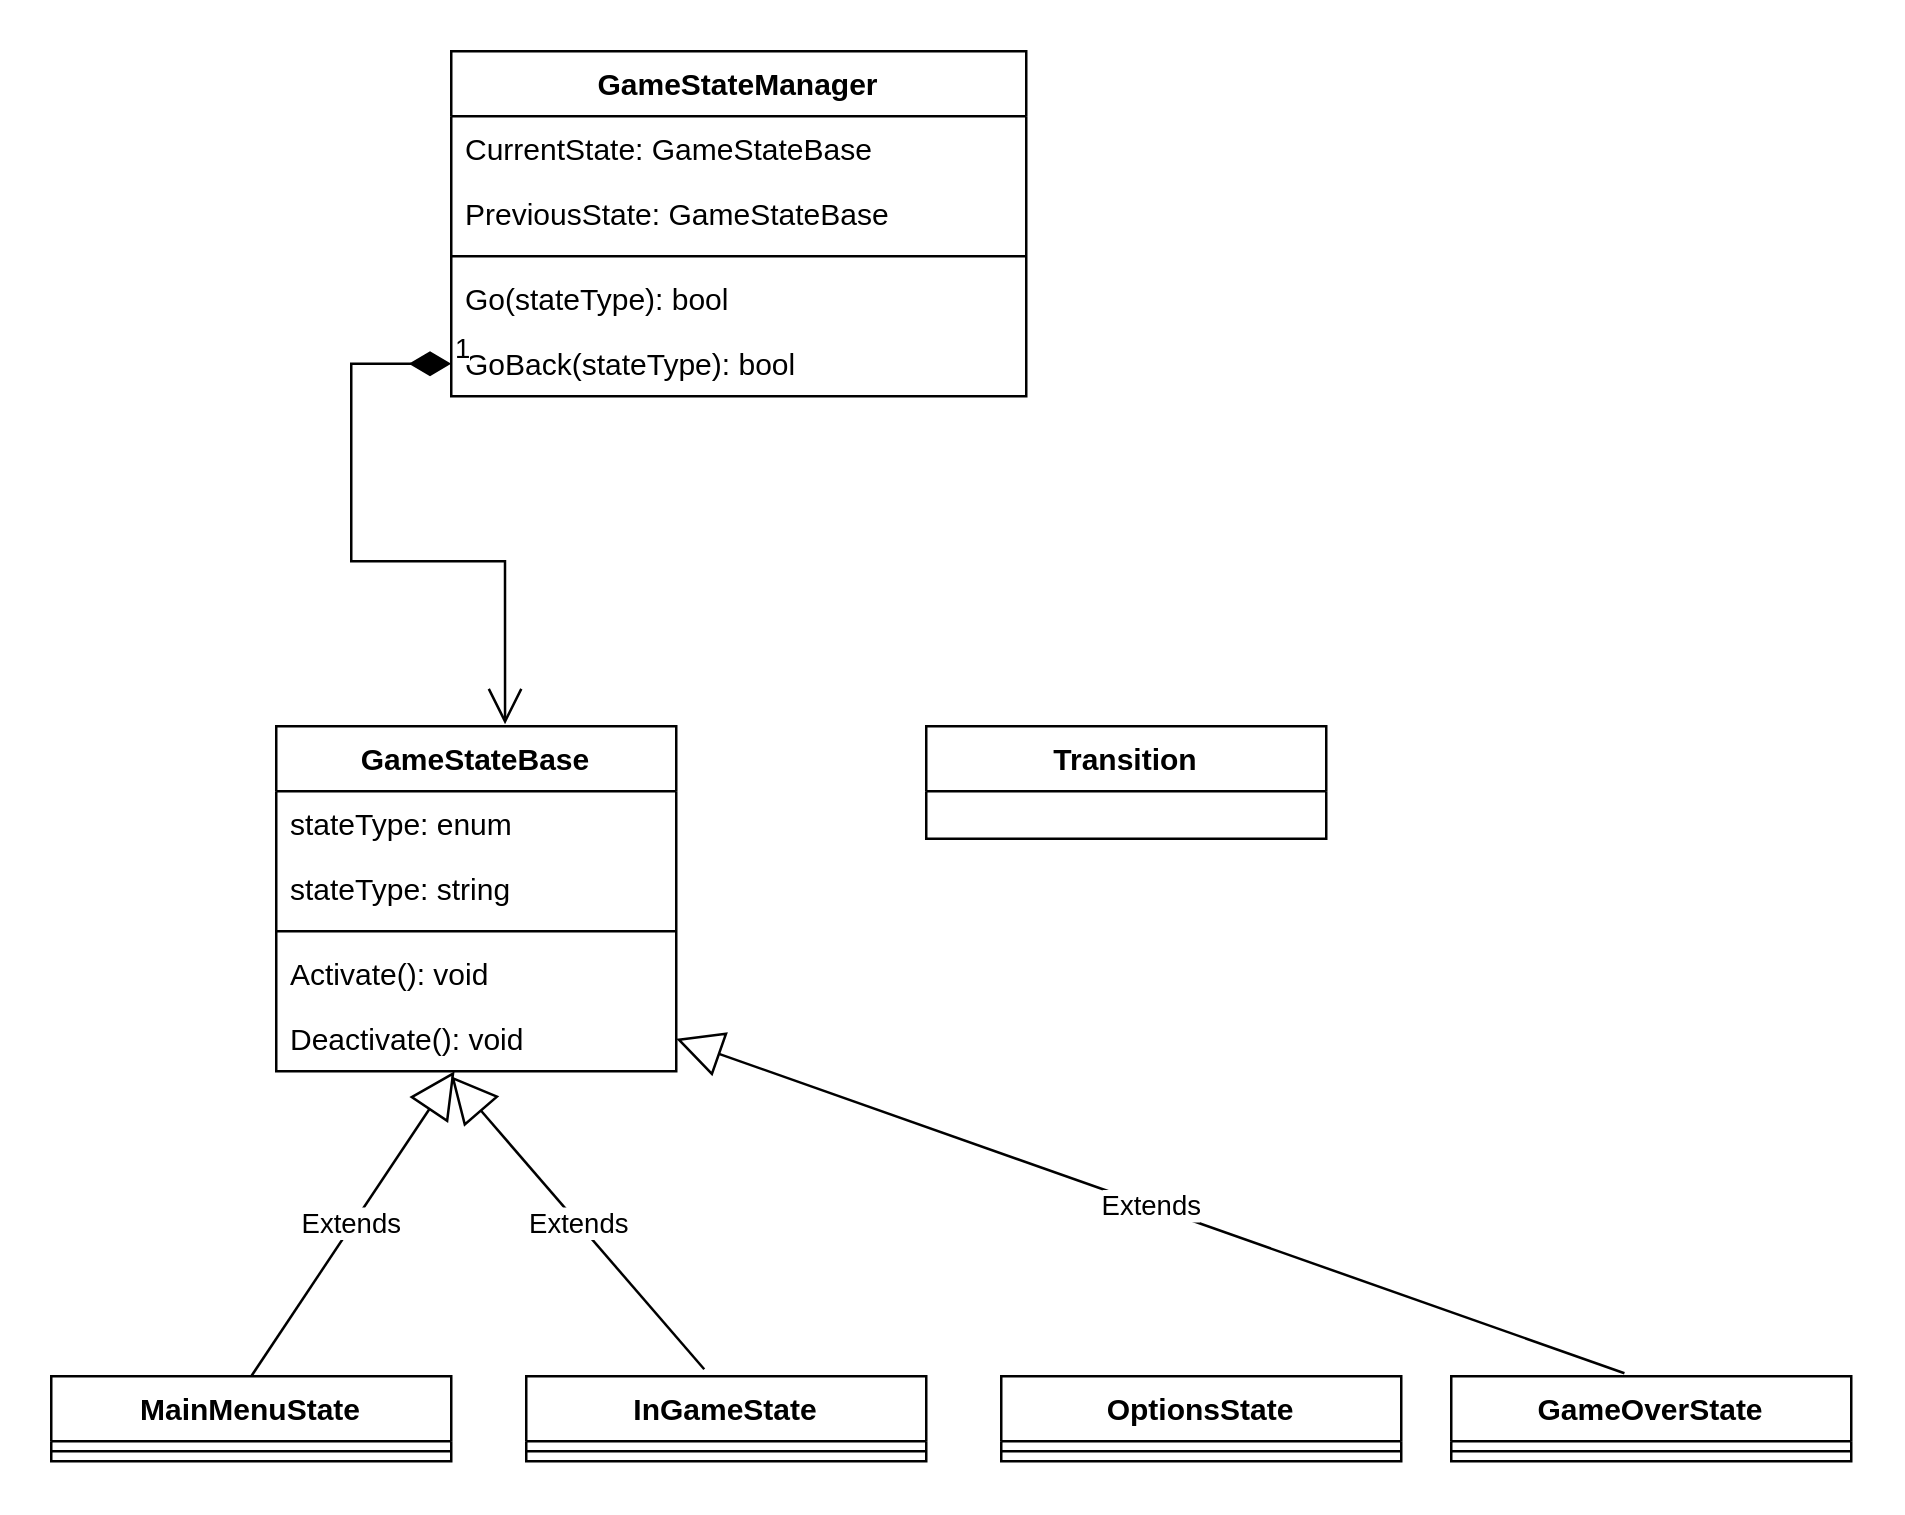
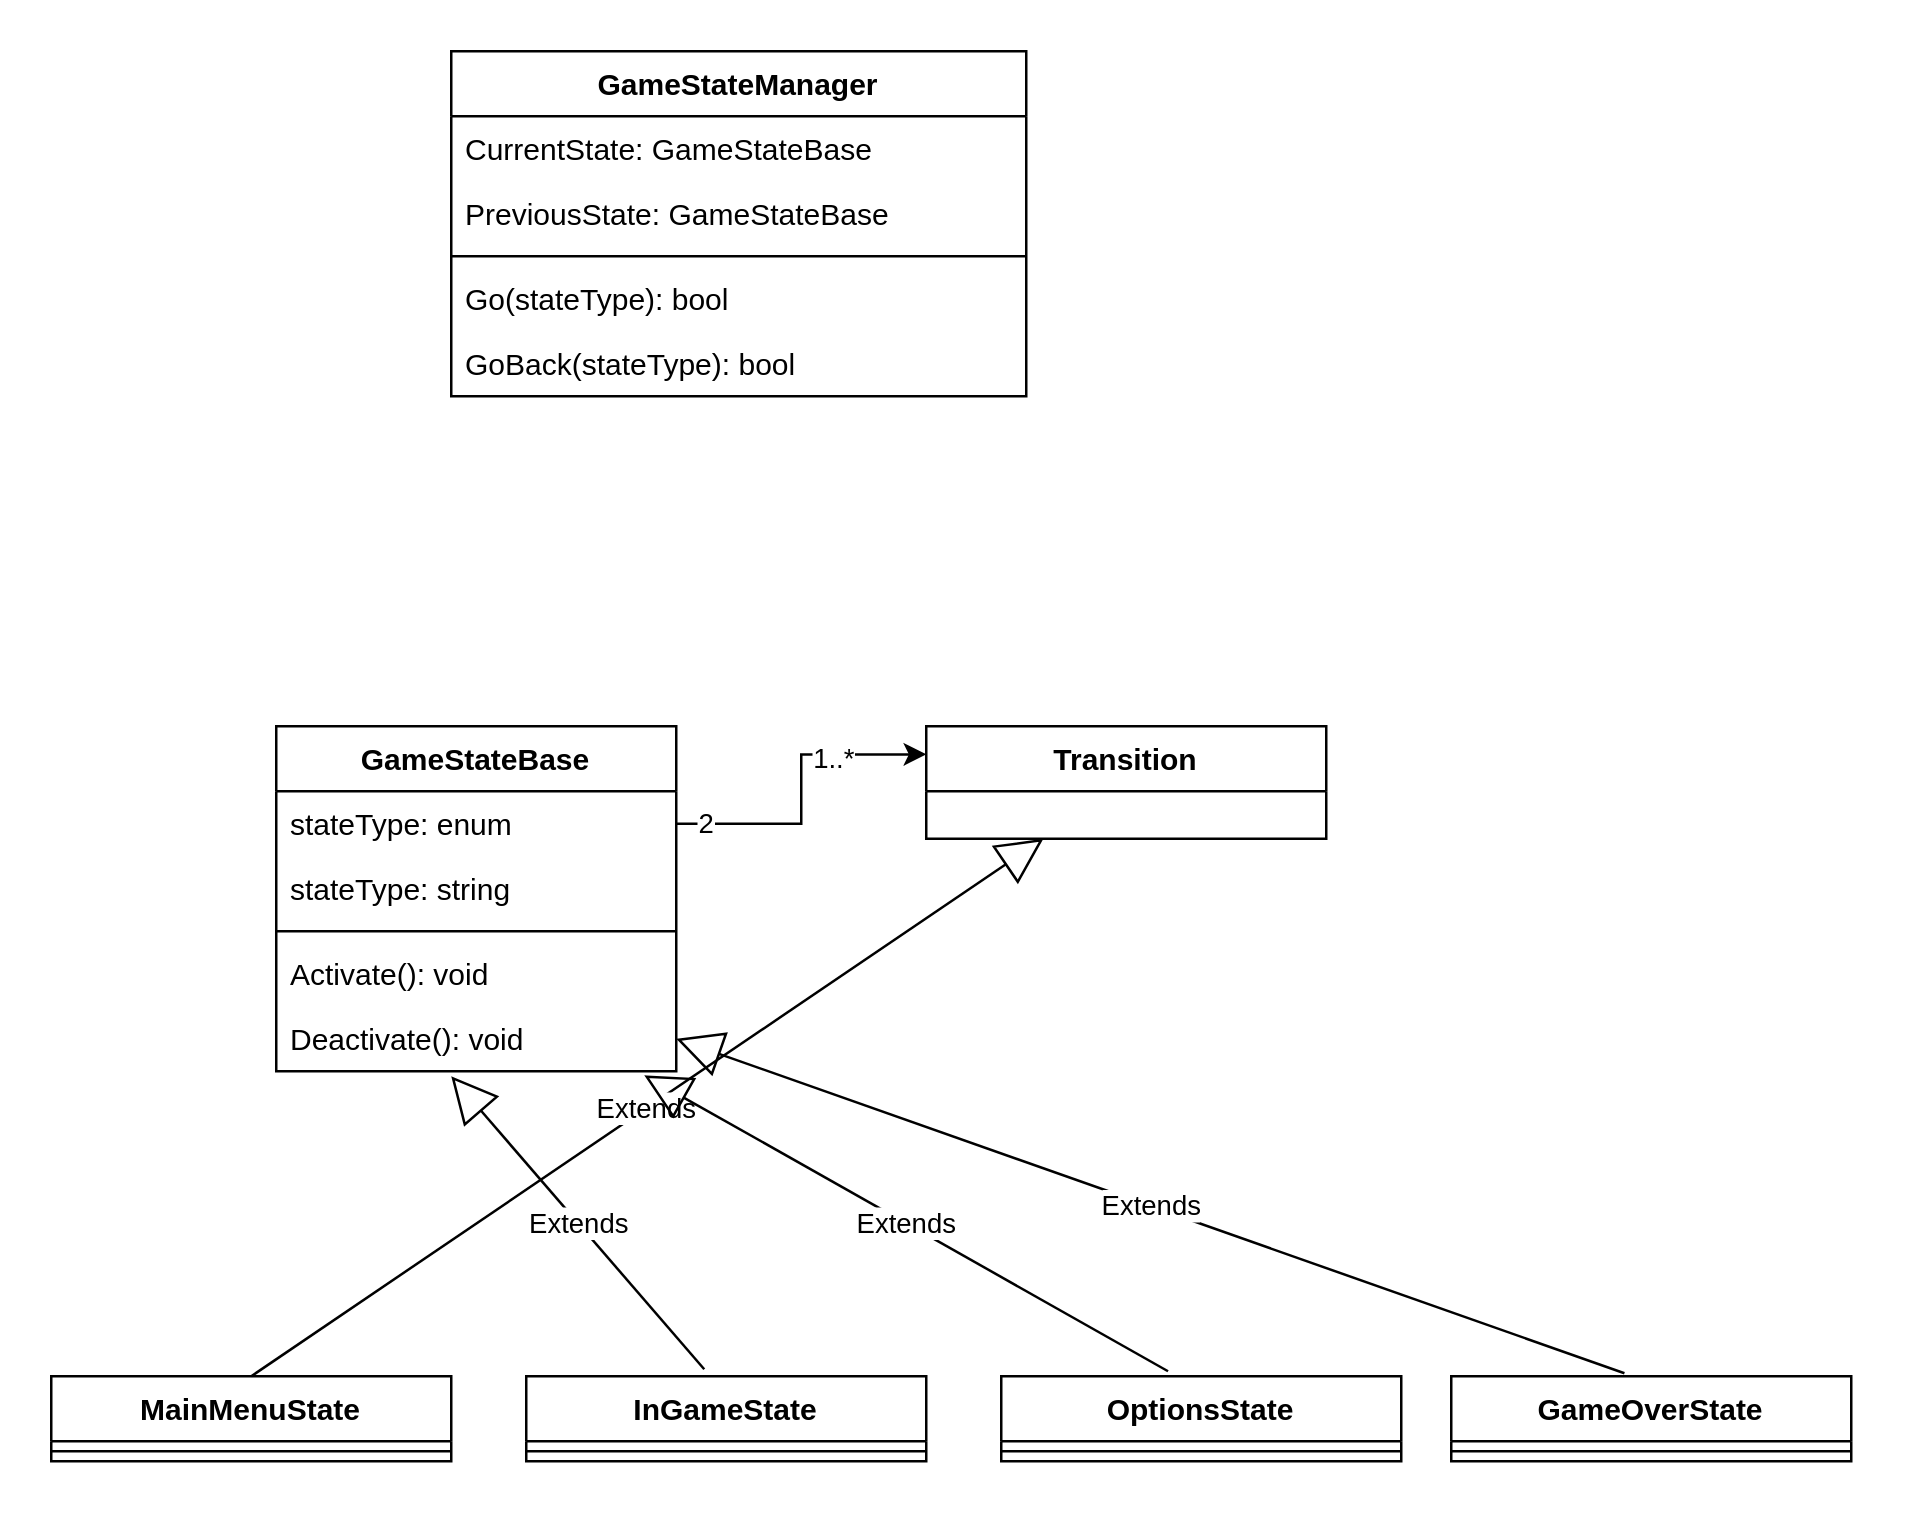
edge "GoBack(stateType): bool" -- "GameStateBase": removed, label "1"
edge "stateType: enum" -> "Transition": added, labels "2", "1..*"
edge "OptionsState" -> "Deactivate(): void": added, label "Extends"
edge "MainMenuState" -> "Deactivate(): void": now "MainMenuState" -> "Transition"
